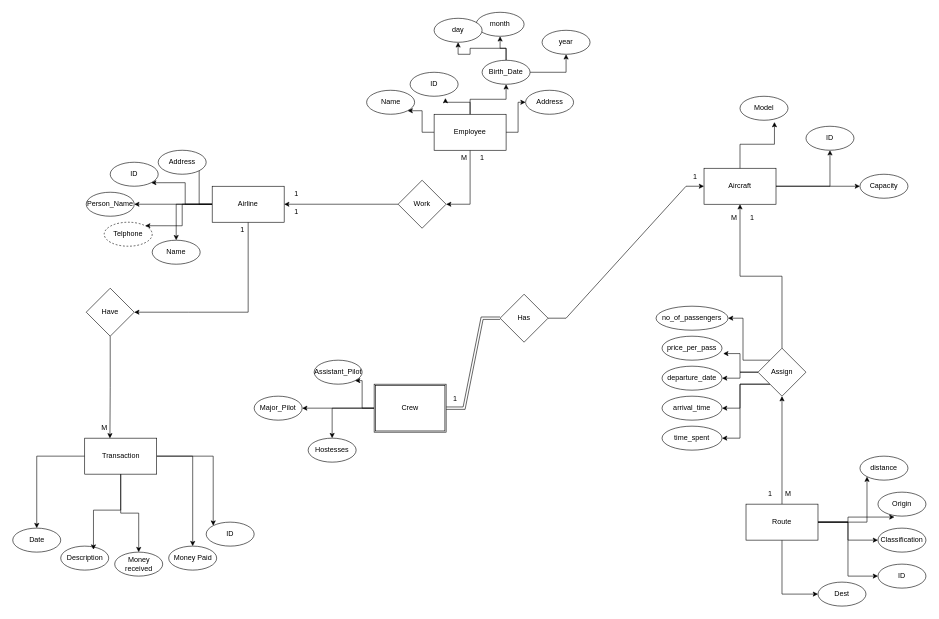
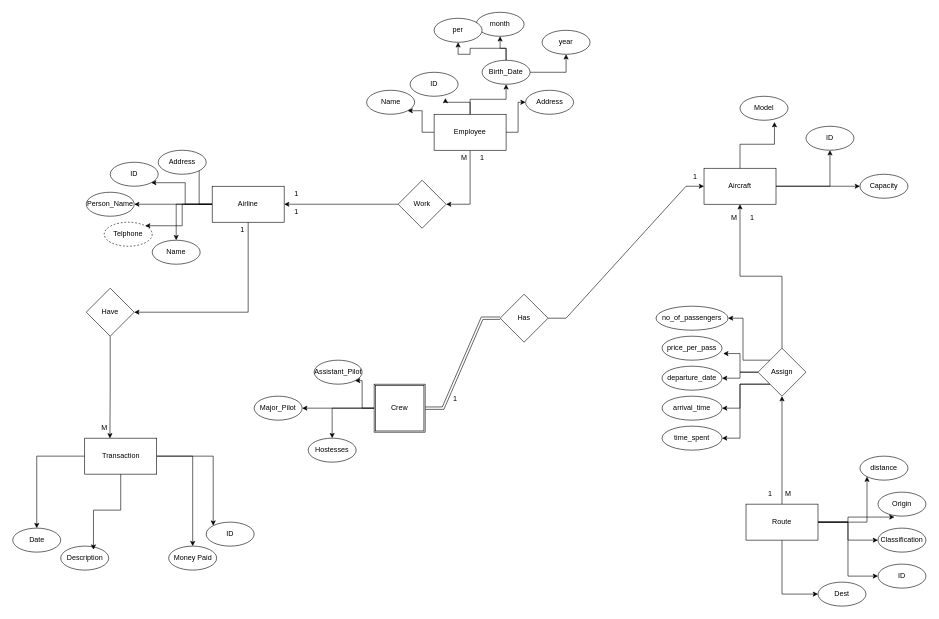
node "day": label "day" -> "per"
node "Crew": size 72x48 -> 51x48
edge "Transaction" -> "Money received": removed
node "Money received": removed
